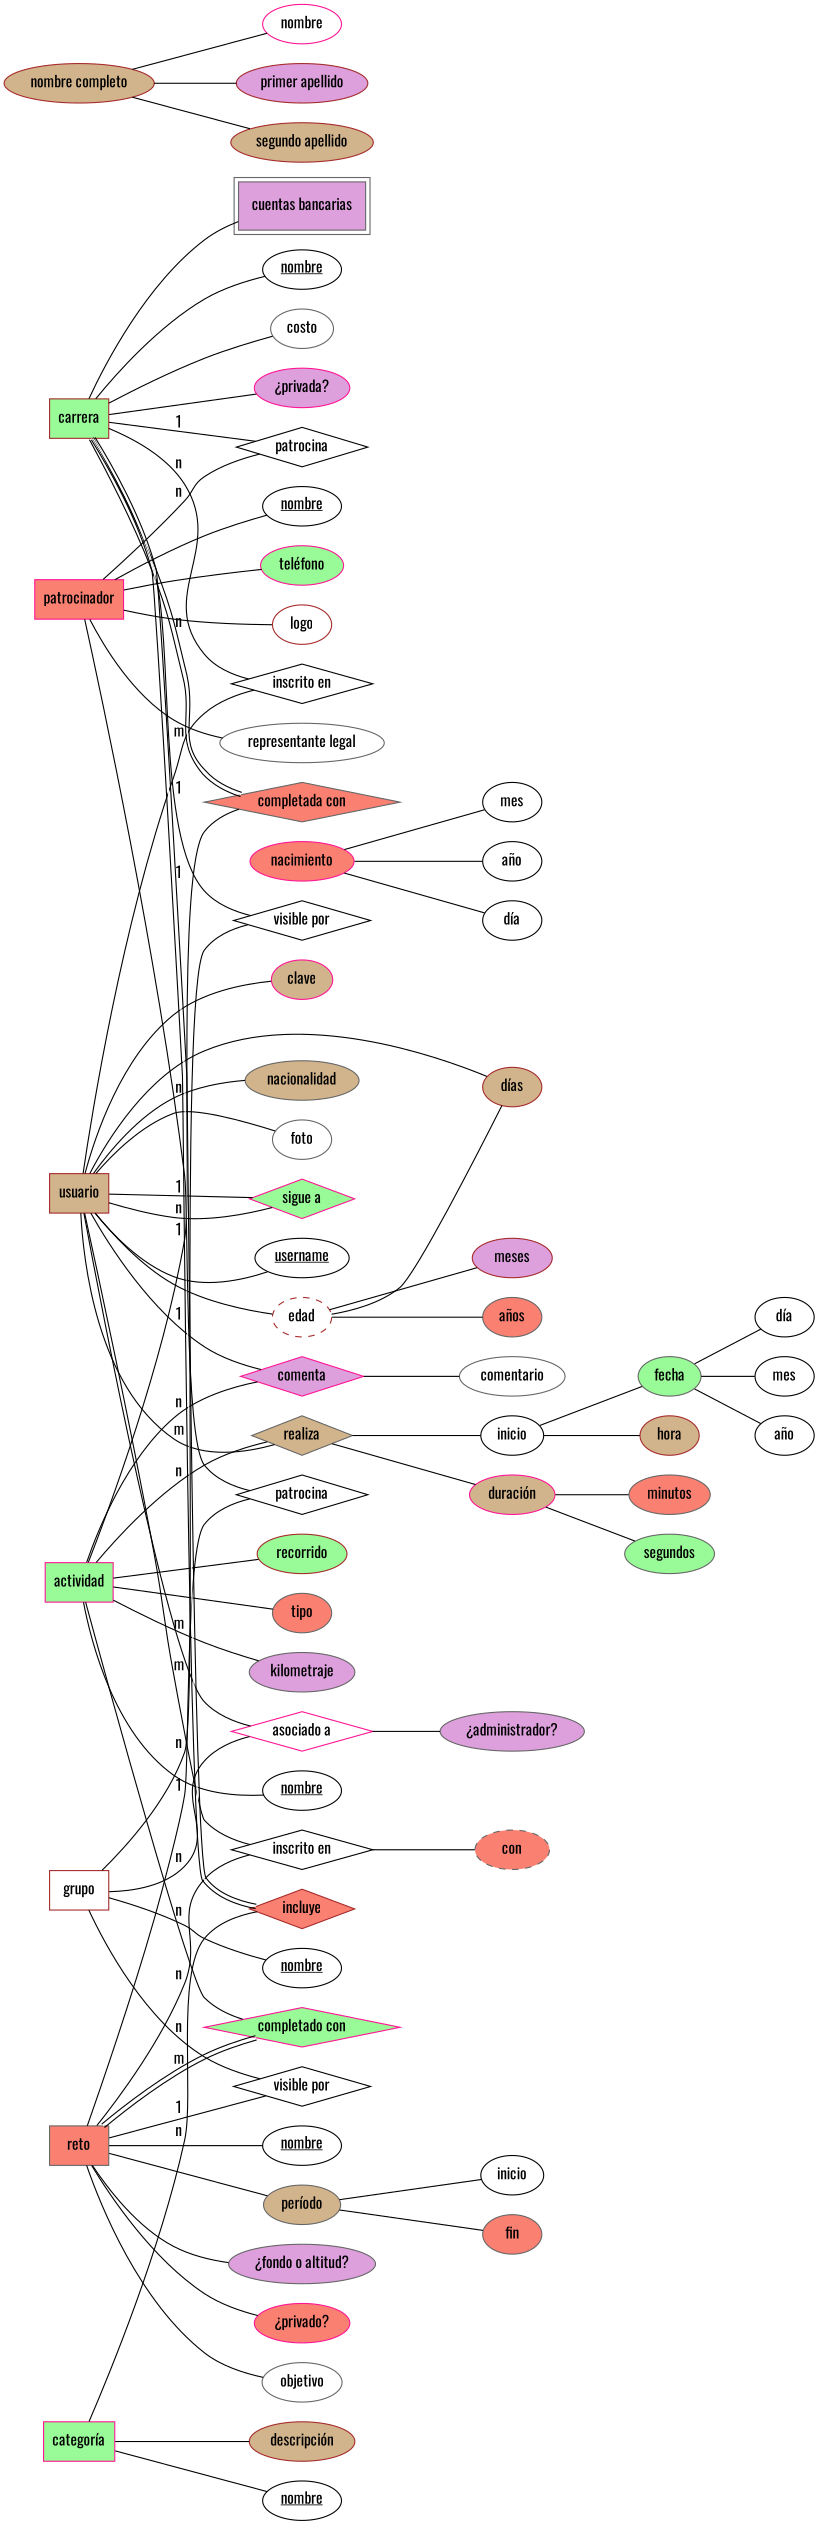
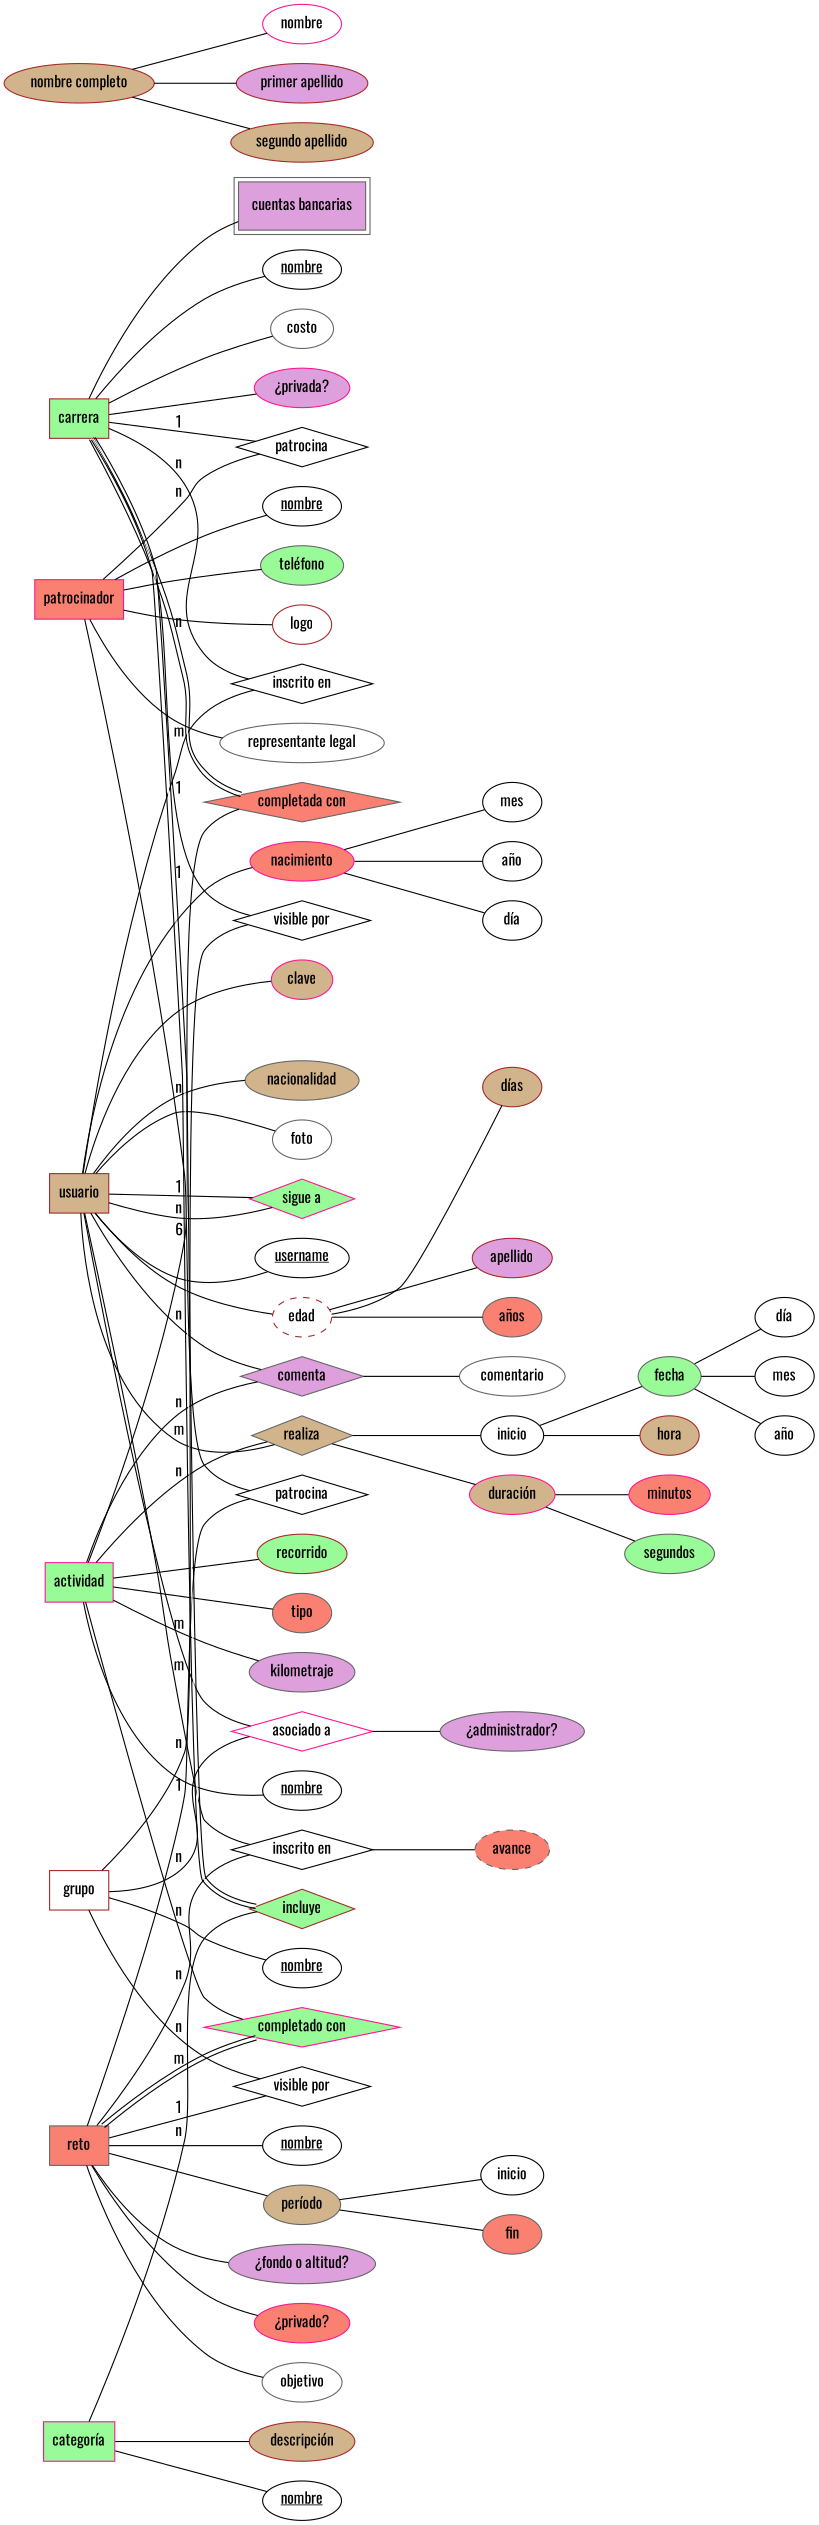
node "teléfono": color deeppink -> gray40
edge "días" -- "usuario": now "nacimiento" -- "usuario"
edge "completada con" -- "actividad": label "1" -> "6"
node "meses": label "meses" -> "apellido"
edge "usuario" -- "comenta": label "1" -> "n"
node "comenta": color deeppink -> gray40
node "minutos": color gray40 -> deeppink
node "con": label "con" -> "avance"
node "incluye": fillcolor salmon -> palegreen
